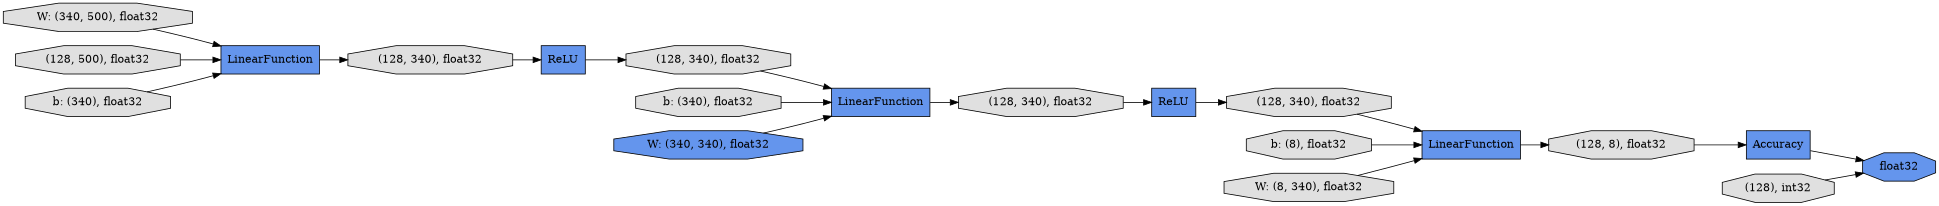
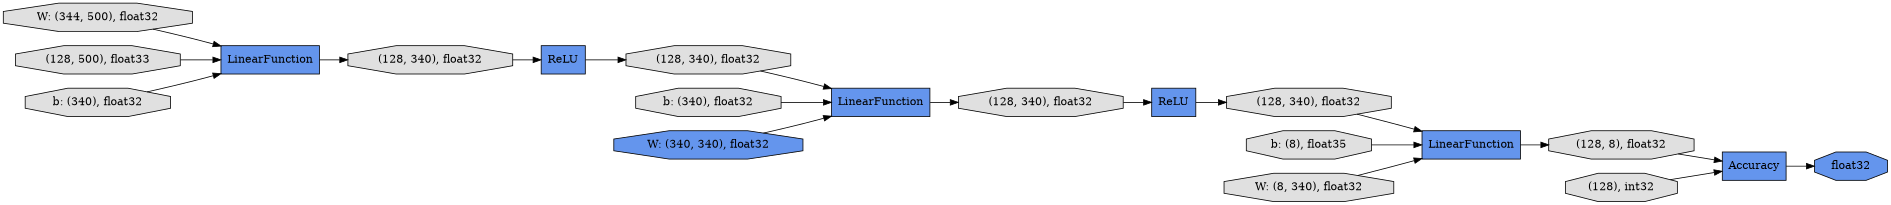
node "W: (340, 500), float32": label "W: (340, 500), float32" -> "W: (344, 500), float32"
node "(128, 500), float32": label "(128, 500), float32" -> "(128, 500), float33"
node "b: (8), float32": label "b: (8), float32" -> "b: (8), float35"
edge "(128), int32" -> "float32": now "(128), int32" -> "Accuracy"
